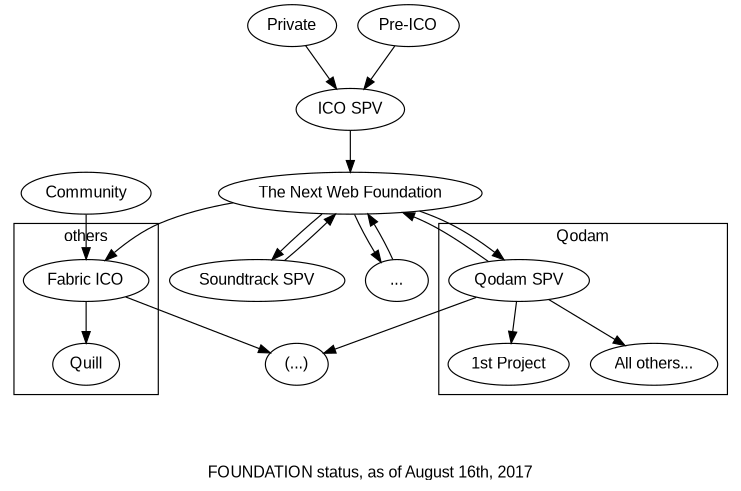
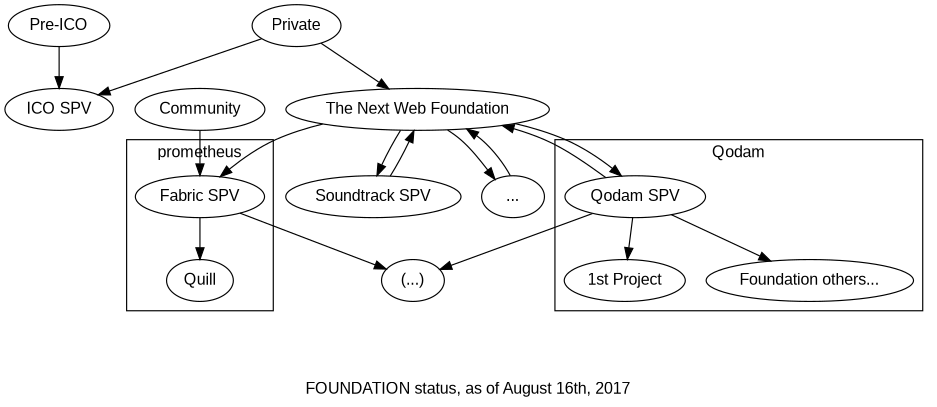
edge "ICO SPV" -> "The Next Web Foundation": now "Private" -> "The Next Web Foundation"
cluster "others": label "others" -> "prometheus"
node "Fabric ICO": label "Fabric ICO" -> "Fabric SPV"
node "All others...": label "All others..." -> "Foundation others..."
